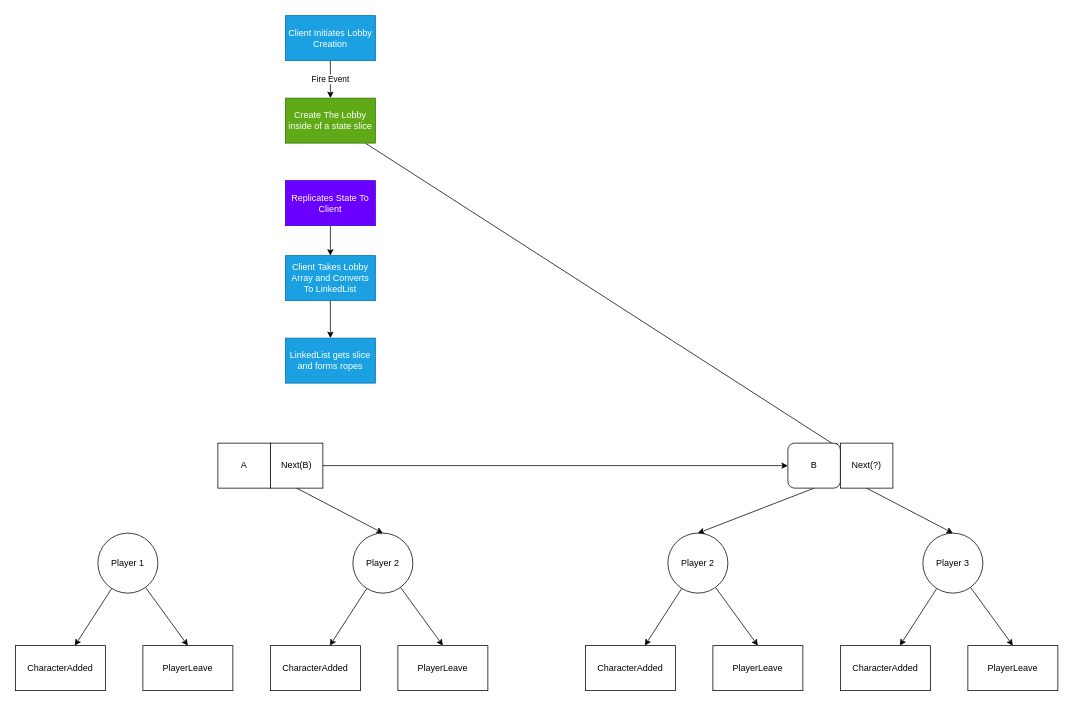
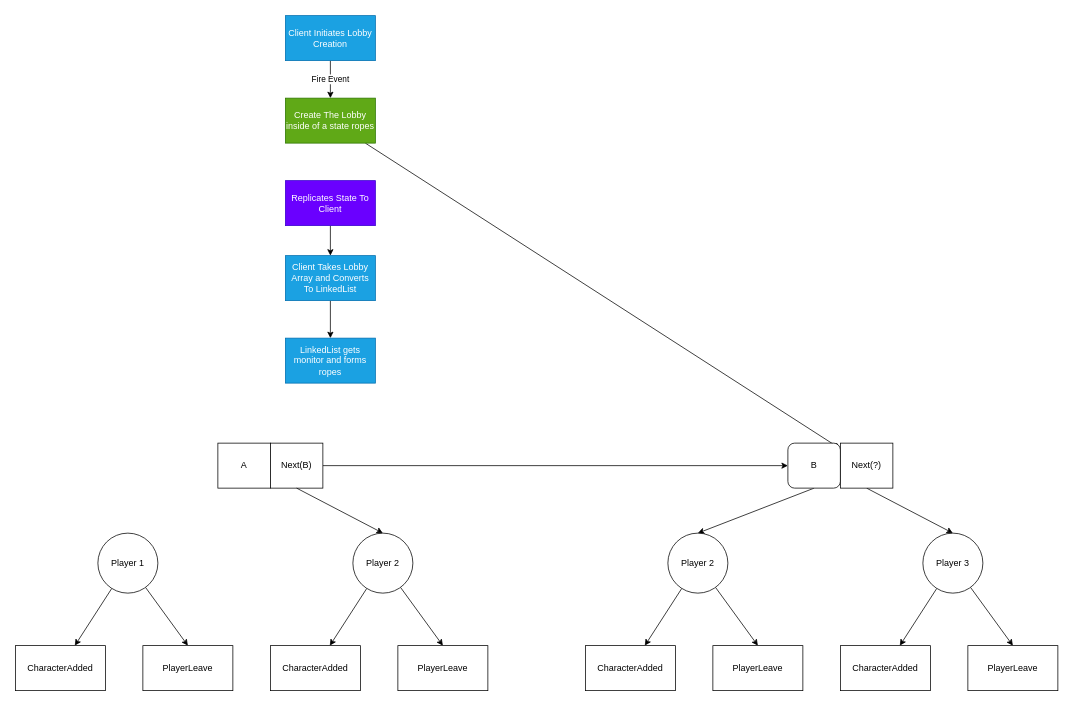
node "Create The Lobby inside of a state slice": label "Create The Lobby inside of a state slice" -> "Create The Lobby inside of a state ropes"
node "LinkedList gets slice and forms ropes": label "LinkedList gets slice and forms ropes" -> "LinkedList gets monitor and forms ropes"
